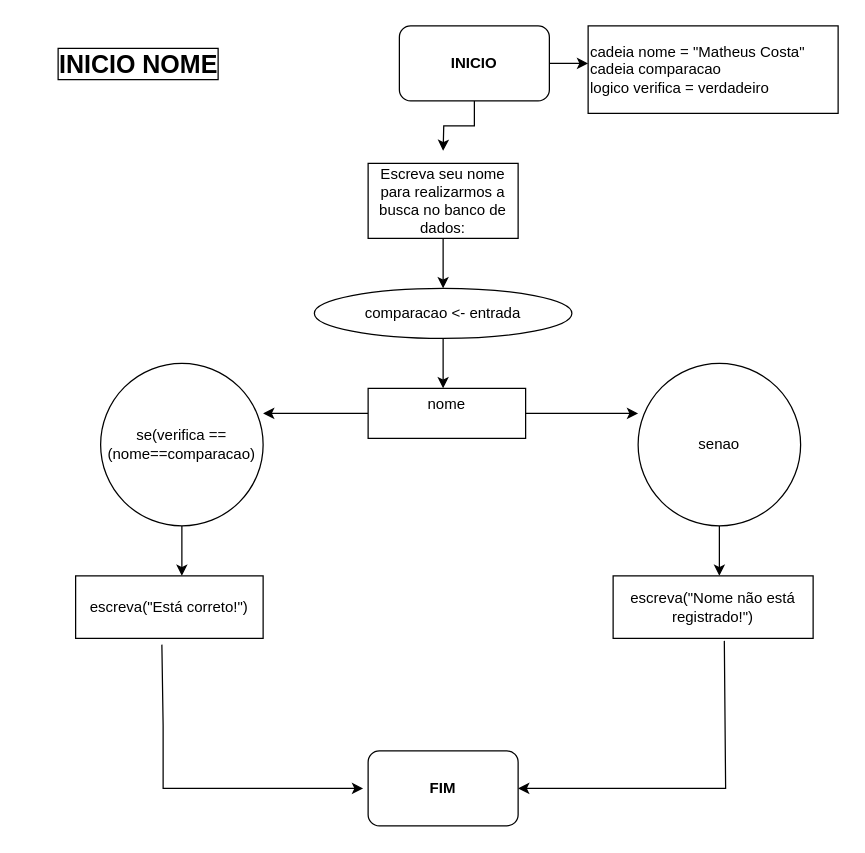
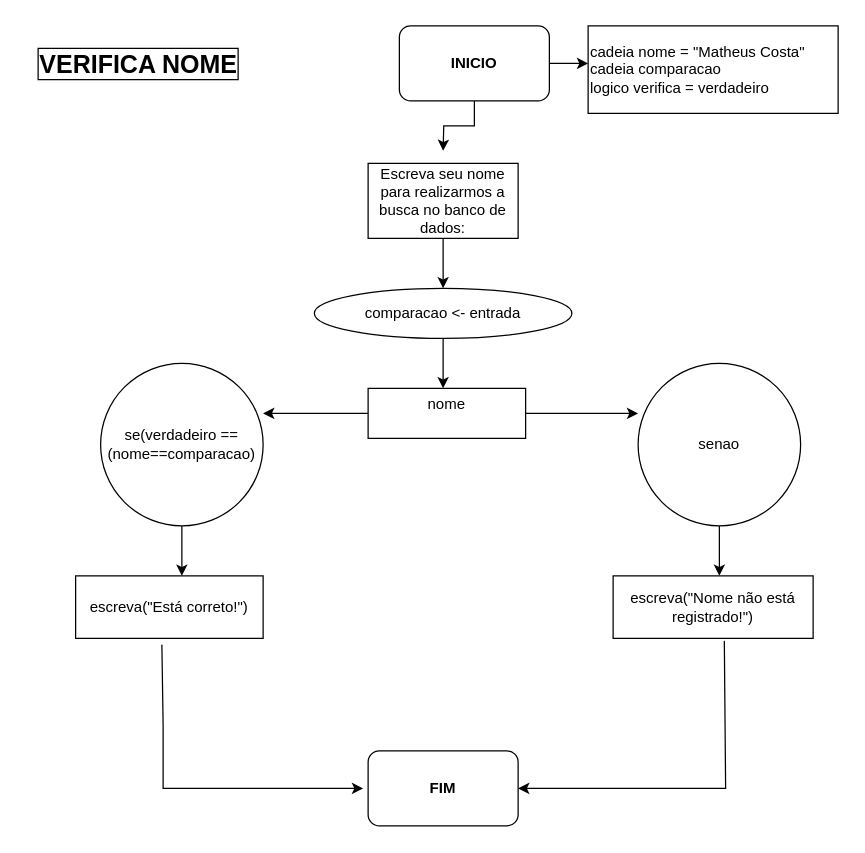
node "INICIO NOME": label "INICIO NOME" -> "VERIFICA NOME"
node "se(verifica == (nome==comparacao)": label "se(verifica == (nome==comparacao)" -> "se(verdadeiro == (nome==comparacao)"
